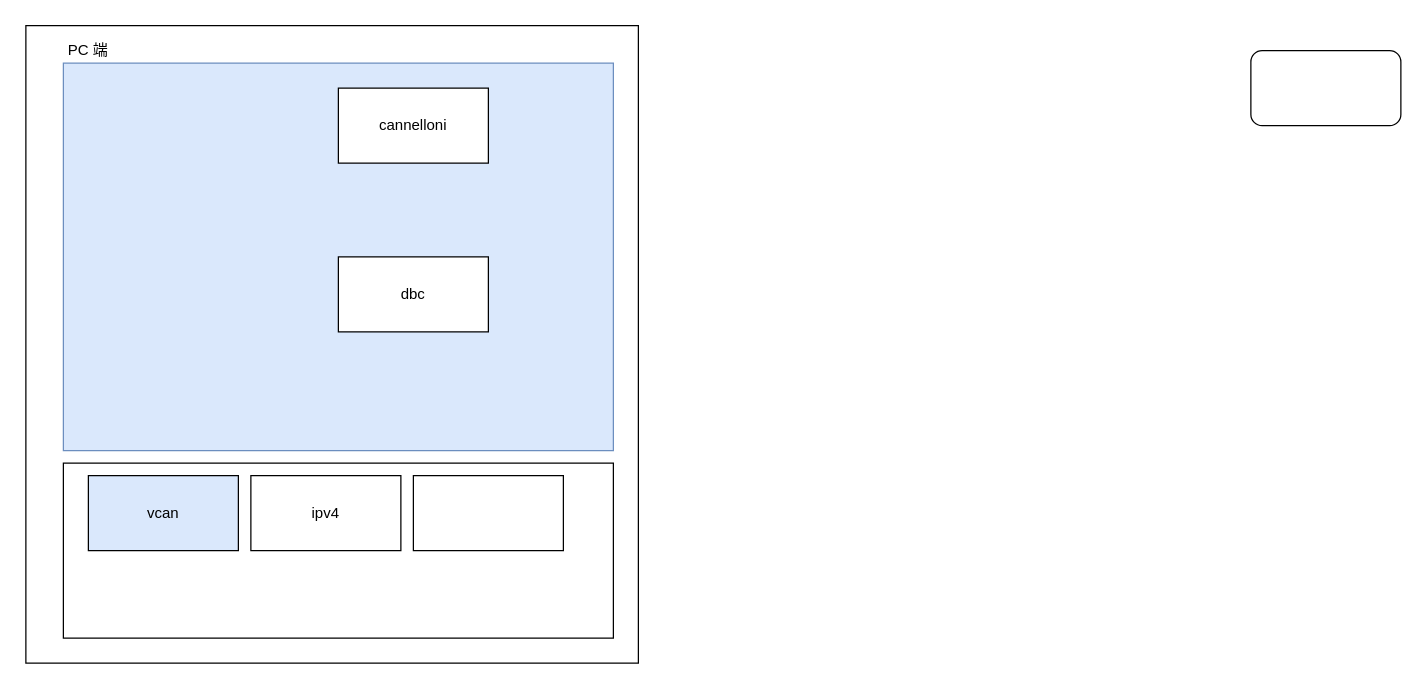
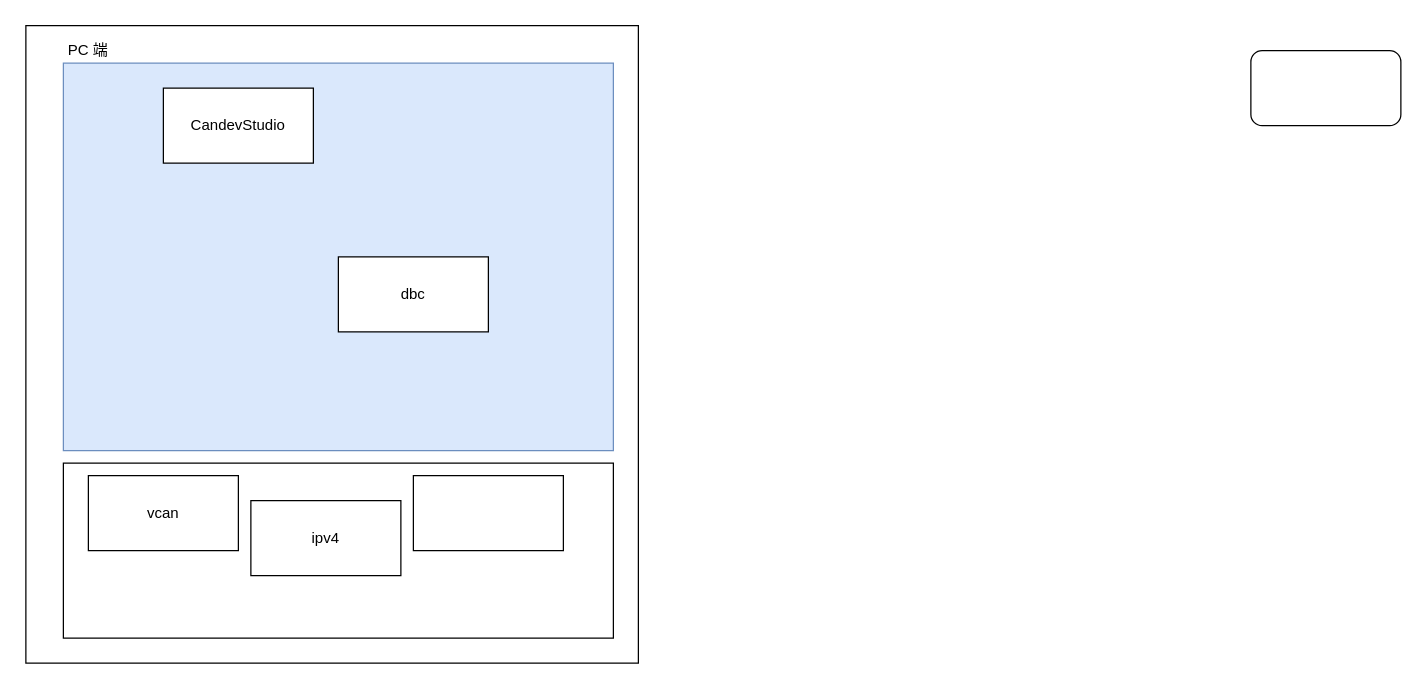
node "CandevStudio": added
node "cannelloni": removed
node "vcan": fillcolor #dae8fc -> #ffffff
node "ipv4": moved (326, 513) -> (326, 538)
